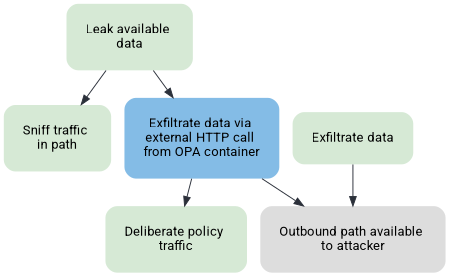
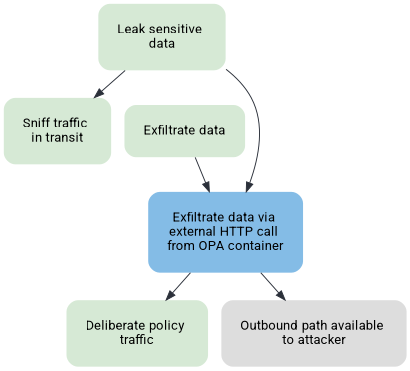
node "Leak available data": label "Leak available data" -> "Leak sensitive data"
node "Sniff traffic in path": label "Sniff traffic in path" -> "Sniff traffic in transit"
edge "Exfiltrate data" -> "Outbound path available to attacker": now "Exfiltrate data" -> "Exfiltrate data via external HTTP call from OPA container"
